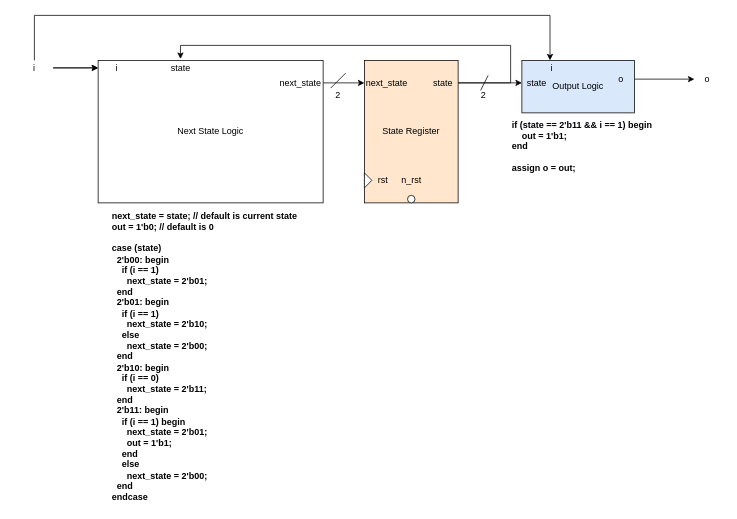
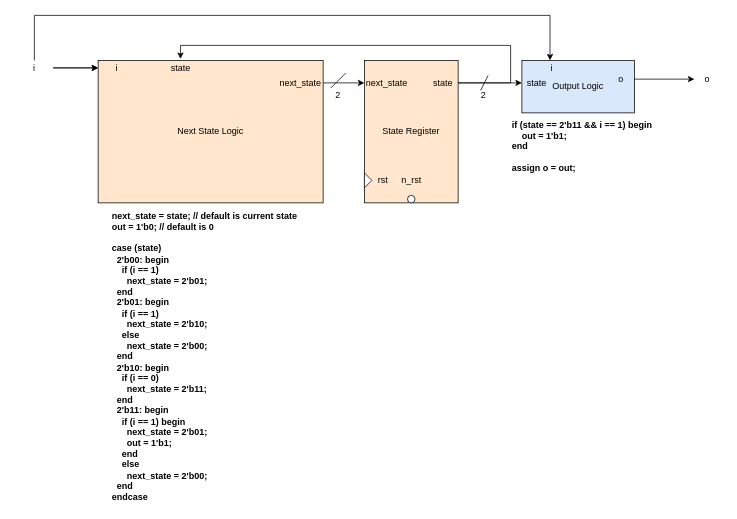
node "Next State Logic": fillcolor #ffffff -> #ffe6cc
